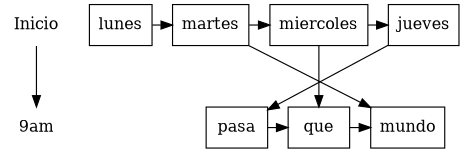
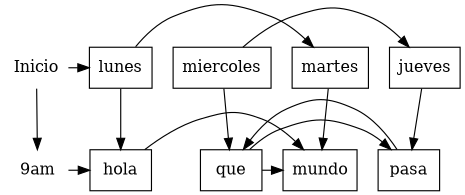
edge "martes" -> "miercoles": removed
edge "Inicio" -> "lunes": added
edge "que" -> "pasa": added
node "hola": added
